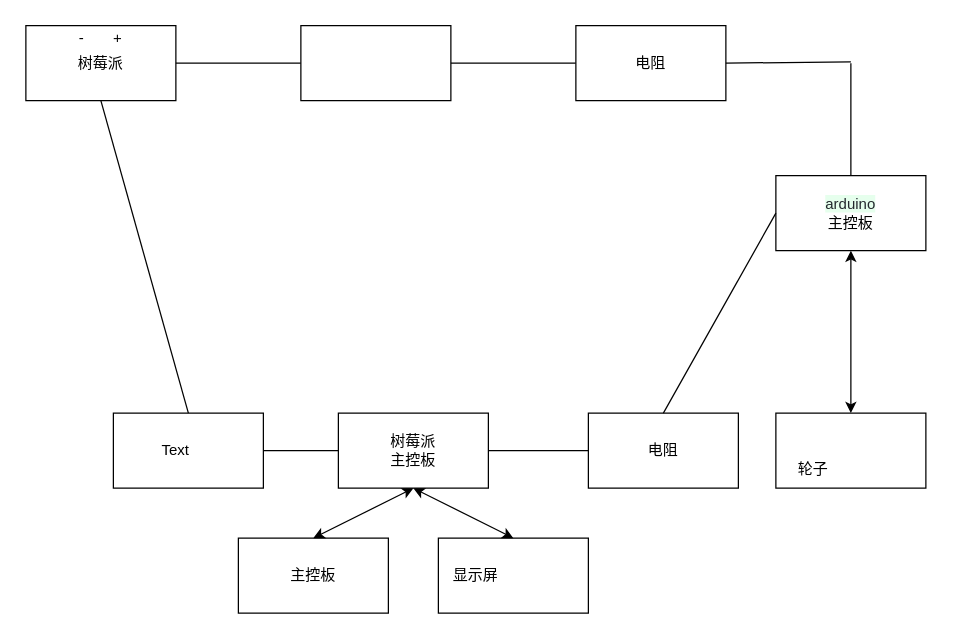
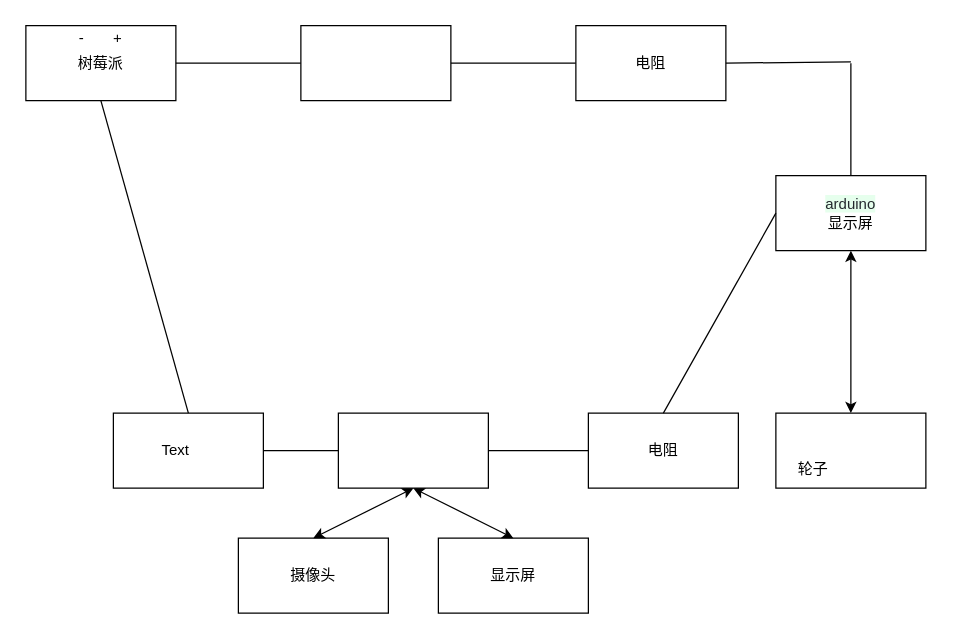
node "arduino主控板": label "arduino主控板" -> "arduino显示屏"
node "树莓派 主控板": removed
node "主控板": label "主控板" -> "摄像头"
node "显示屏": moved (476, 576) -> (513, 576)
